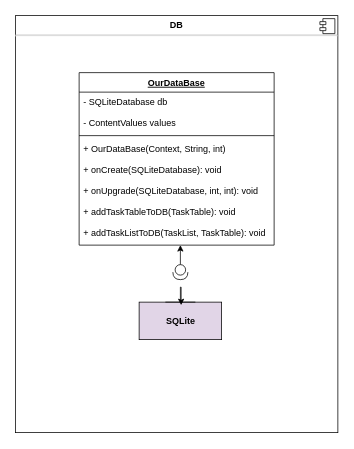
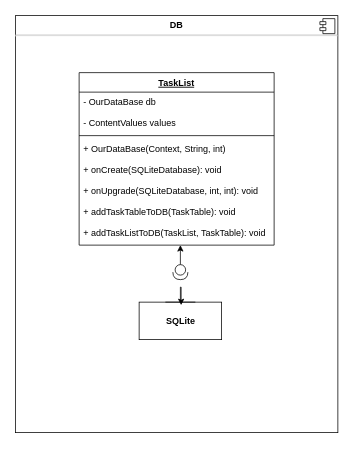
node "OurDataBase": label "OurDataBase" -> "TaskList"
node "- SQLiteDatabase db - ContentValues values": label "- SQLiteDatabase db - ContentValues values" -> "- OurDataBase db - ContentValues values"
node "SQLite": fillcolor #e1d5e7 -> #ffffff
